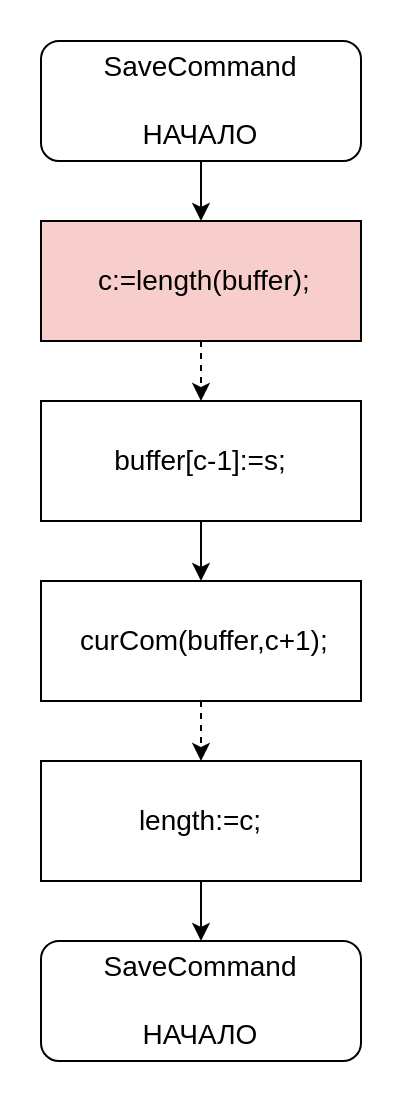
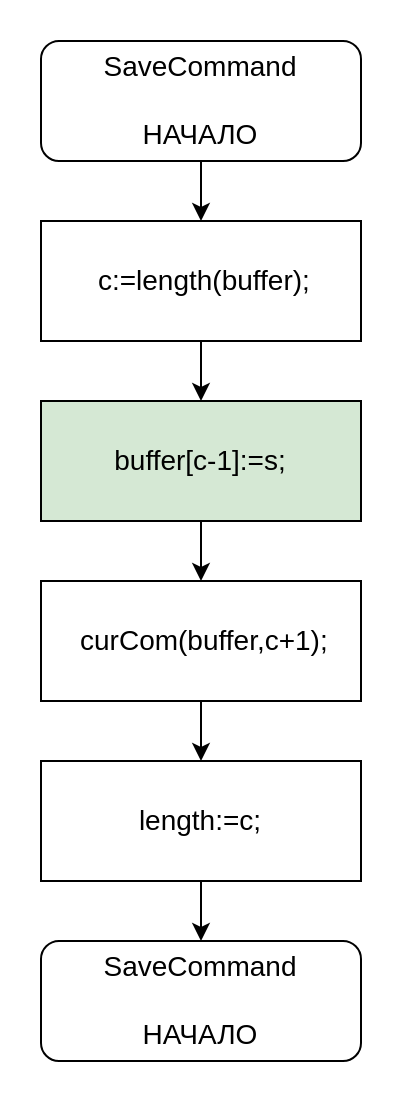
node "c:=length(buffer);": fillcolor #f8cecc -> #ffffff
edge "c:=length(buffer);" -> "buffer[c-1]:=s;": style dashed -> solid
node "buffer[c-1]:=s;": fillcolor #ffffff -> #d5e8d4
edge "curCom(buffer,c+1);" -> "length:=c;": style dashed -> solid
